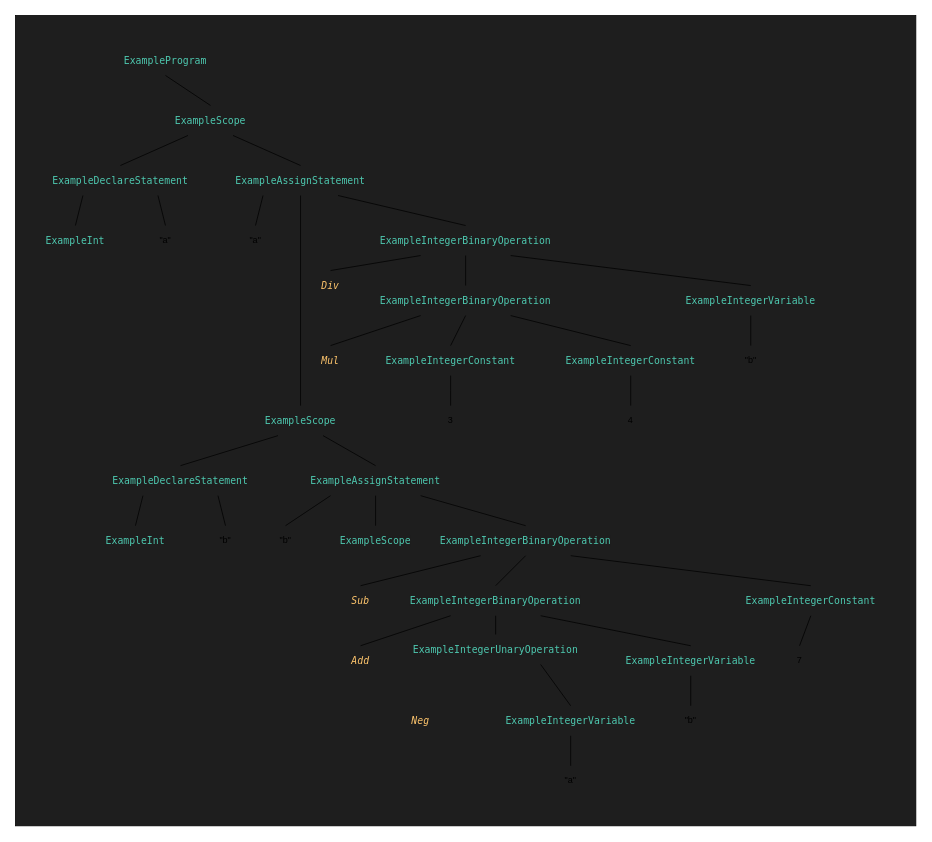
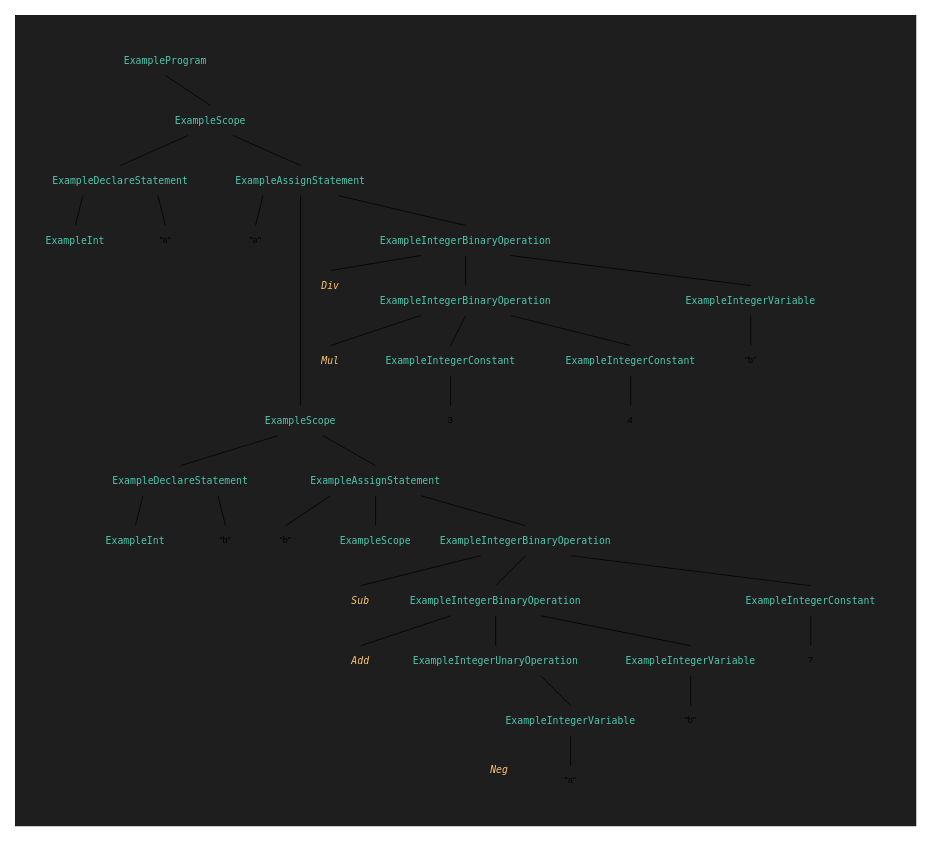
node "ExampleIntegerUnaryOperation": moved (495, 649) -> (495, 660)
node "7": moved (799, 660) -> (810, 660)
node "Neg": moved (420, 720) -> (499, 769)
